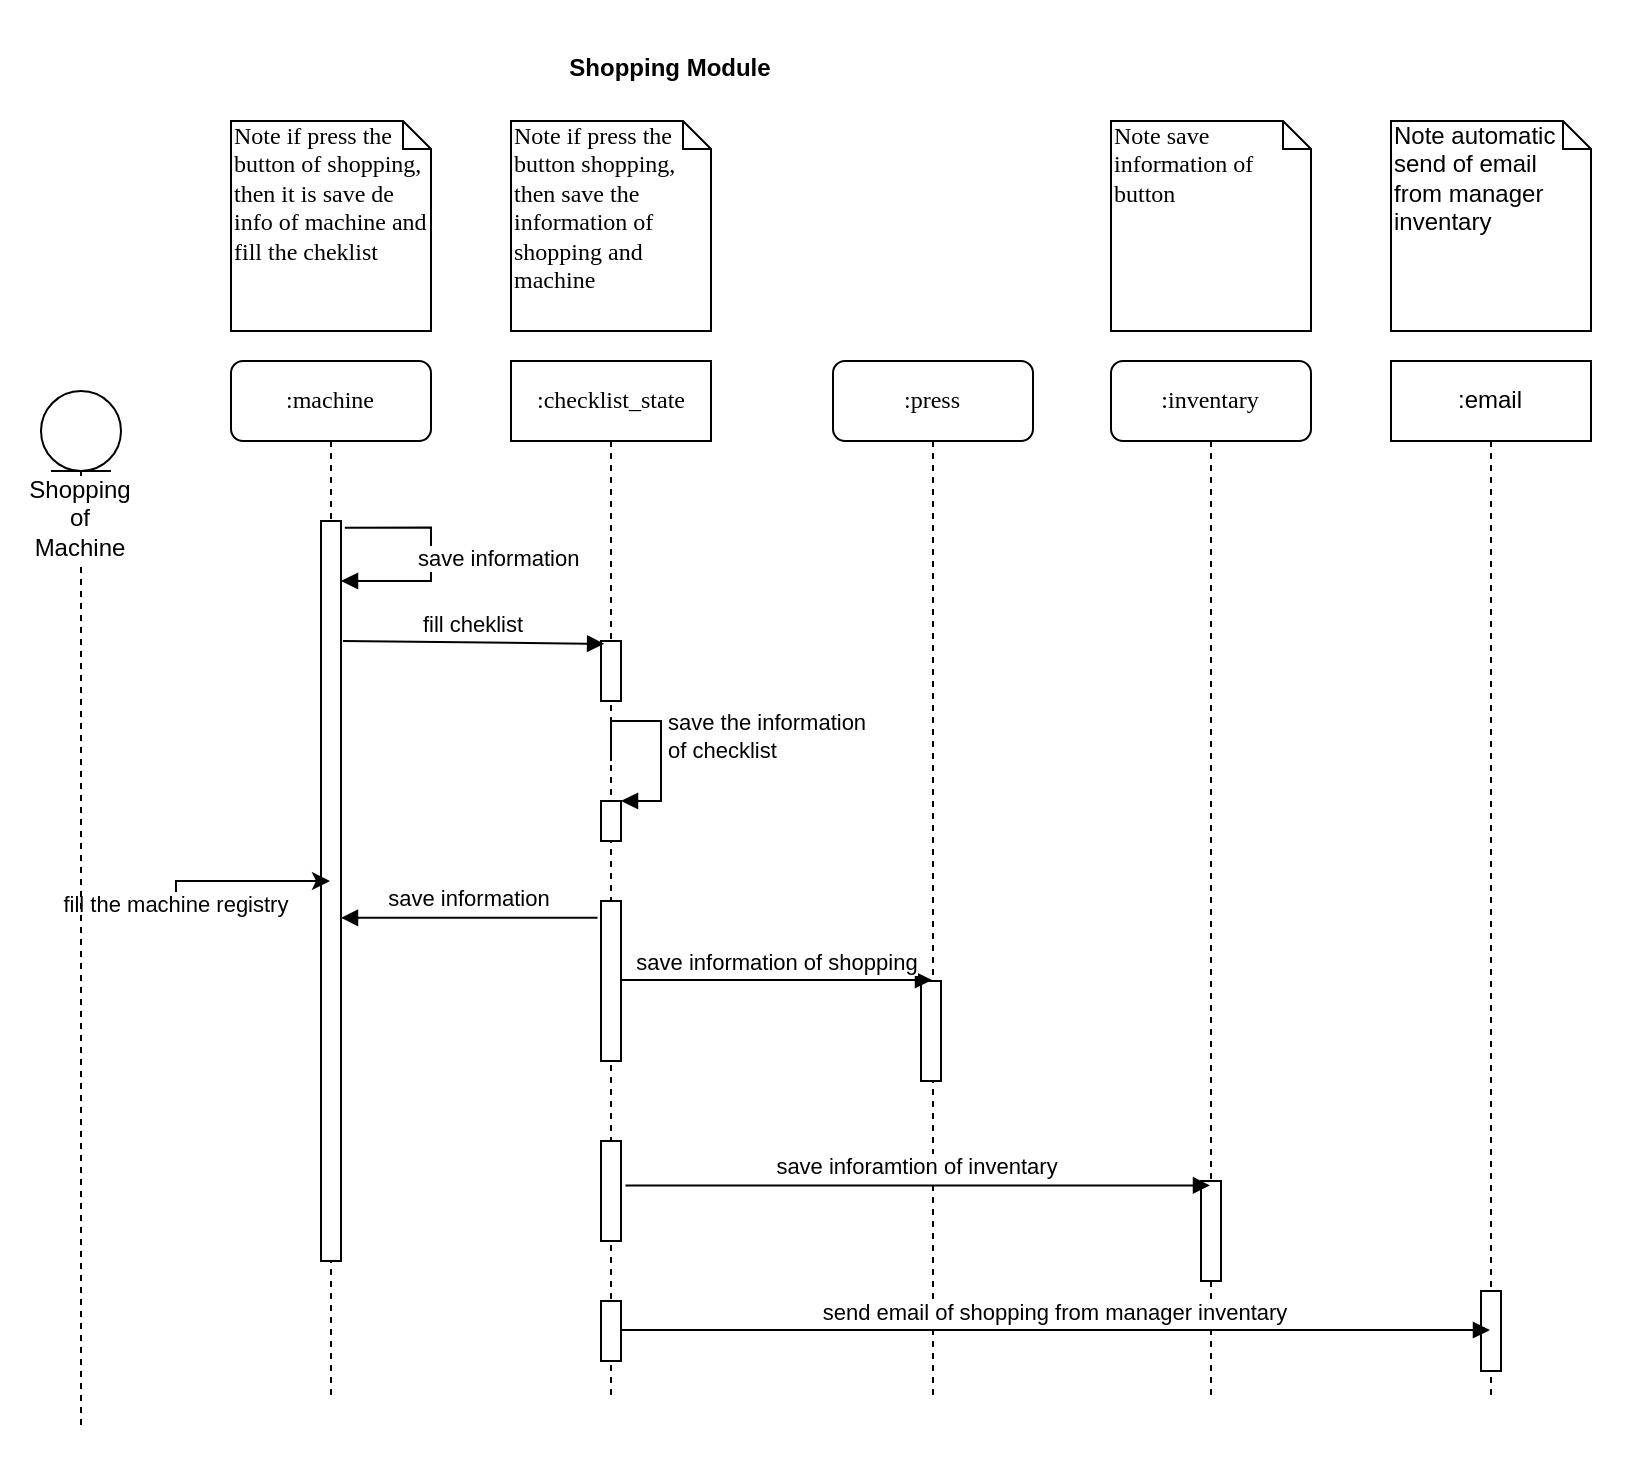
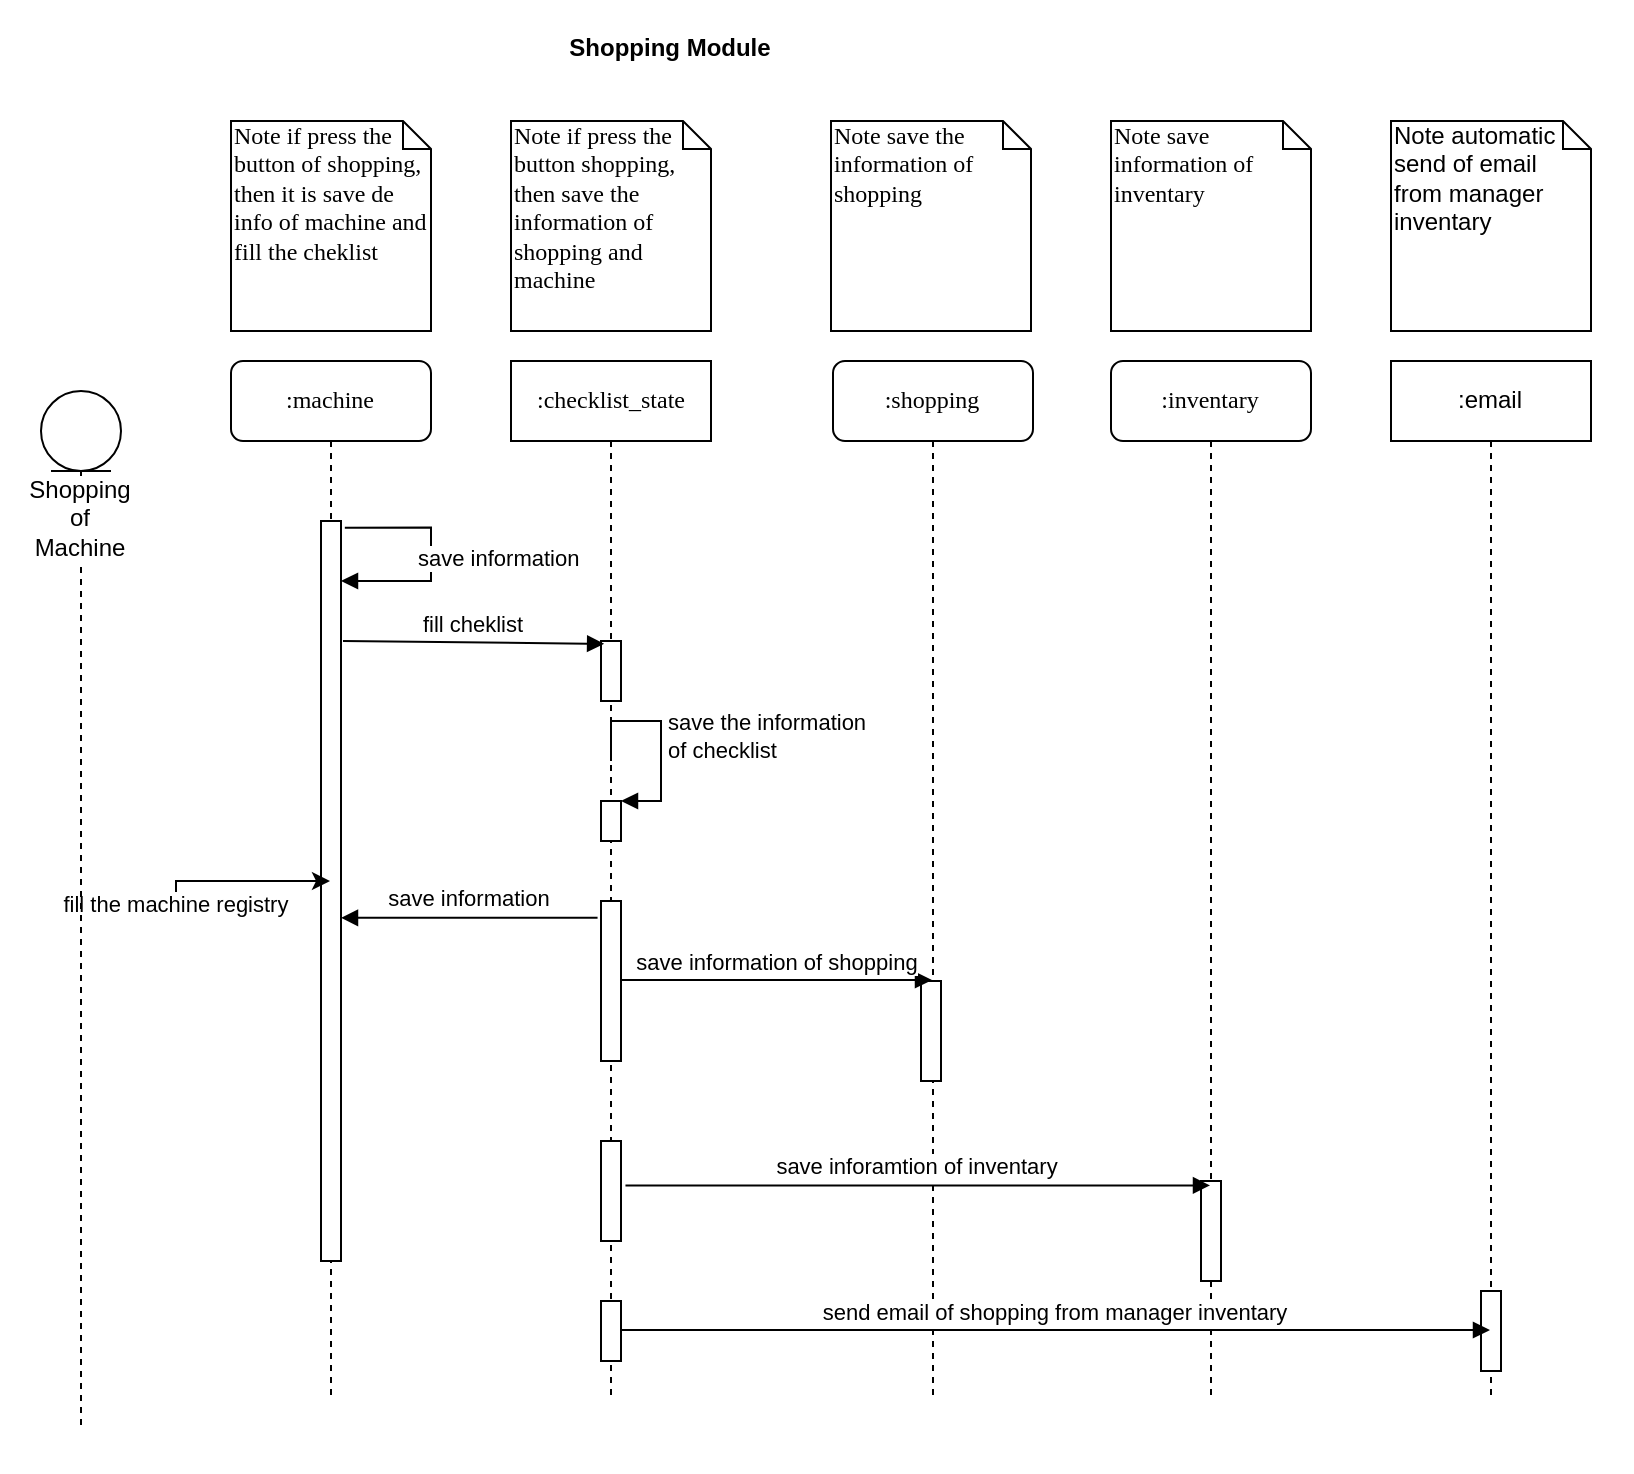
node "Shopping Module": moved (671, 67) -> (671, 47)
node "Note save information of button": label "Note save information of button" -> "Note save information of inventary"
node "Note save the information of shopping": added
node ":press": label ":press" -> ":shopping"
